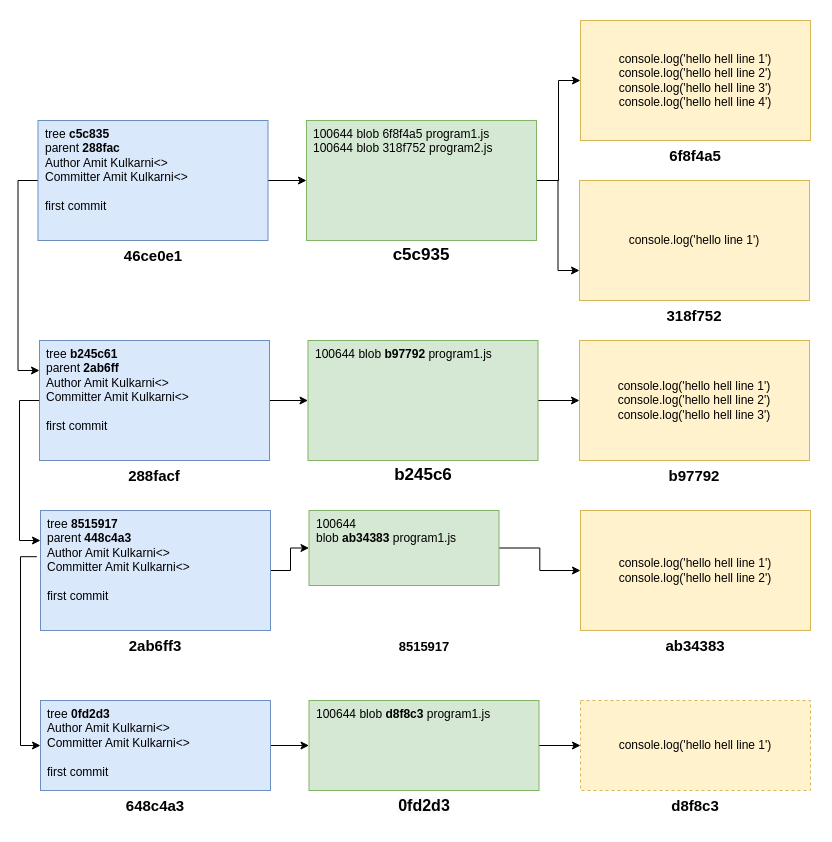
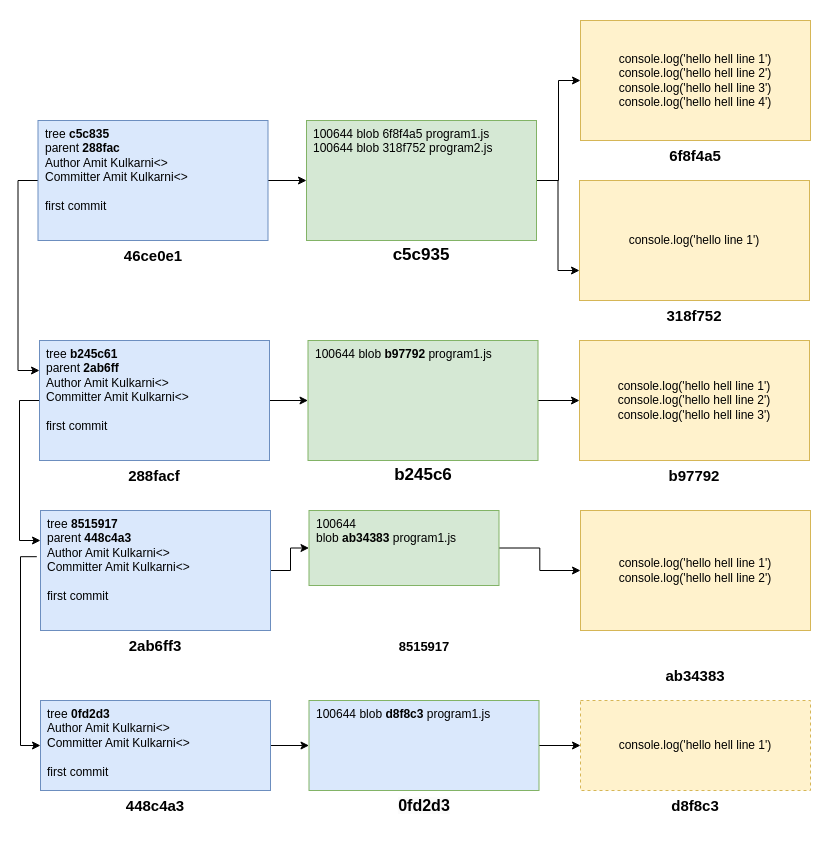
node "ab34383": moved (696, 646) -> (696, 676)
node "100644 blob d8f8c3 program1.js": fillcolor #d5e8d4 -> #dae8fc
node "648c4a3": label "648c4a3" -> "448c4a3"
